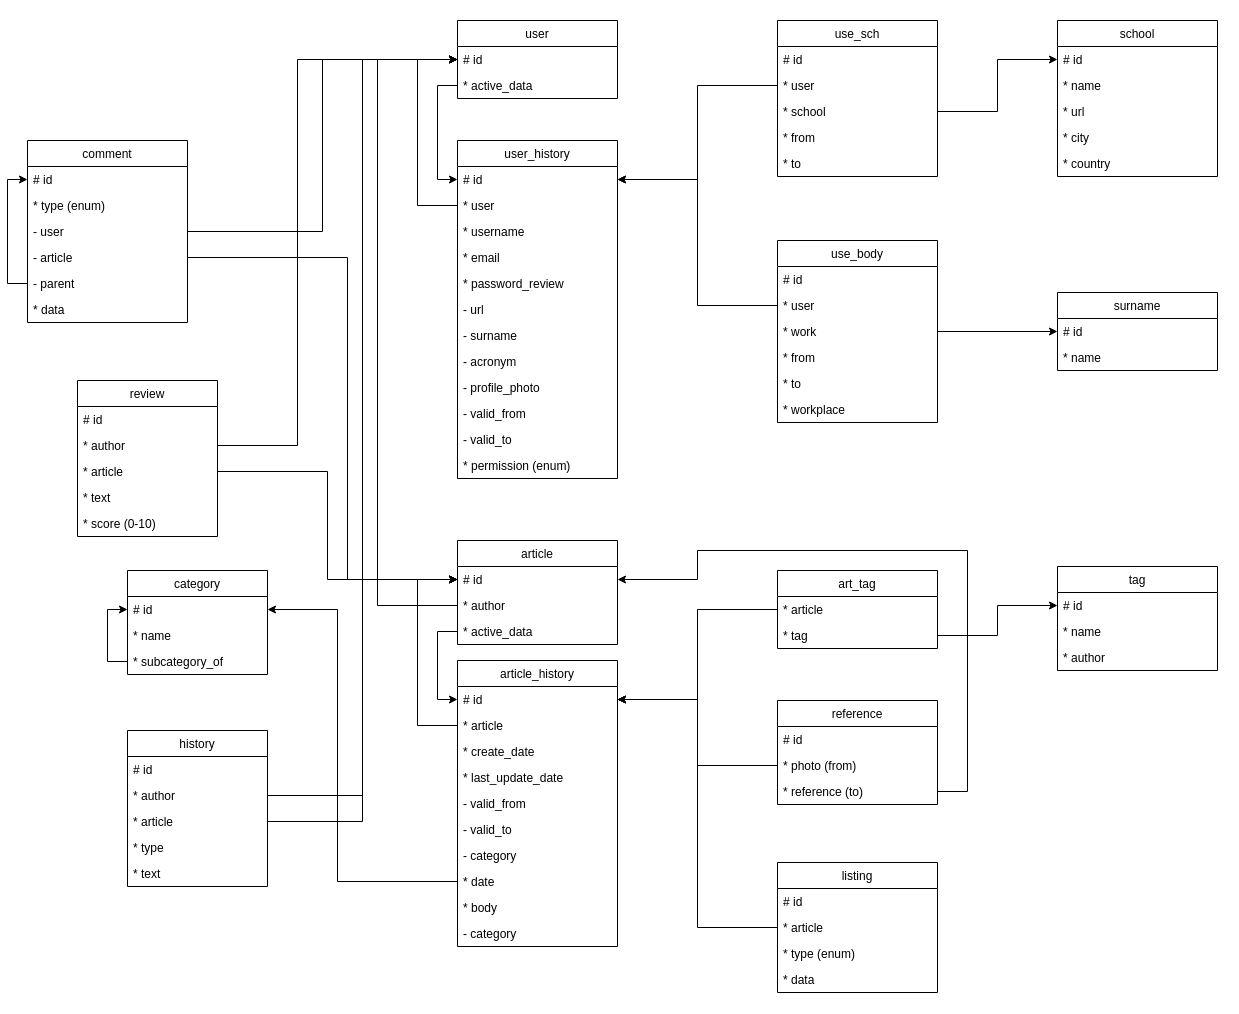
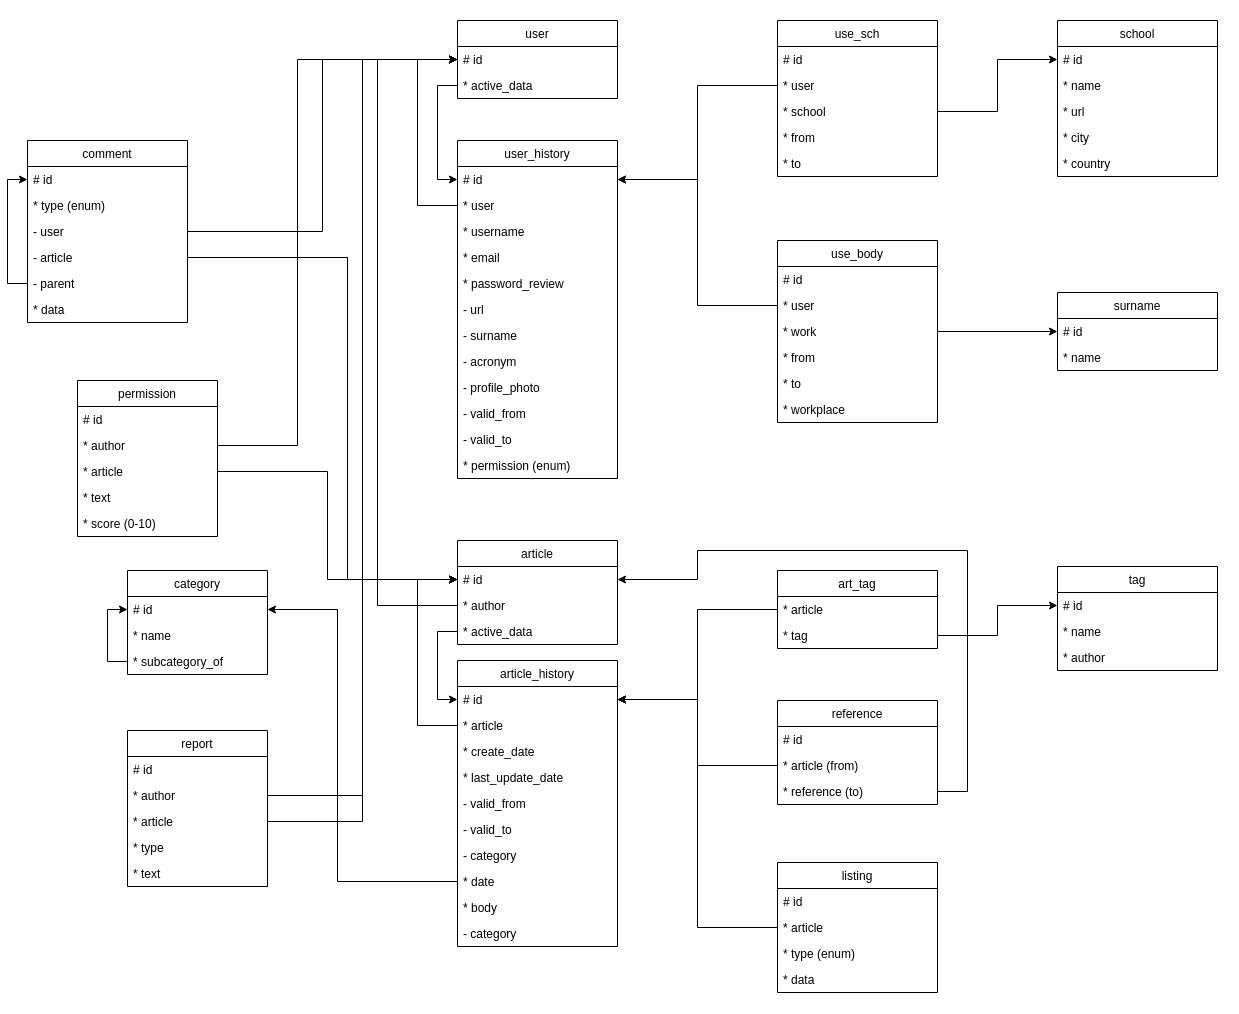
node "review": label "review" -> "permission"
node "history": label "history" -> "report"
node "* photo (from)": label "* photo (from)" -> "* article (from)"
